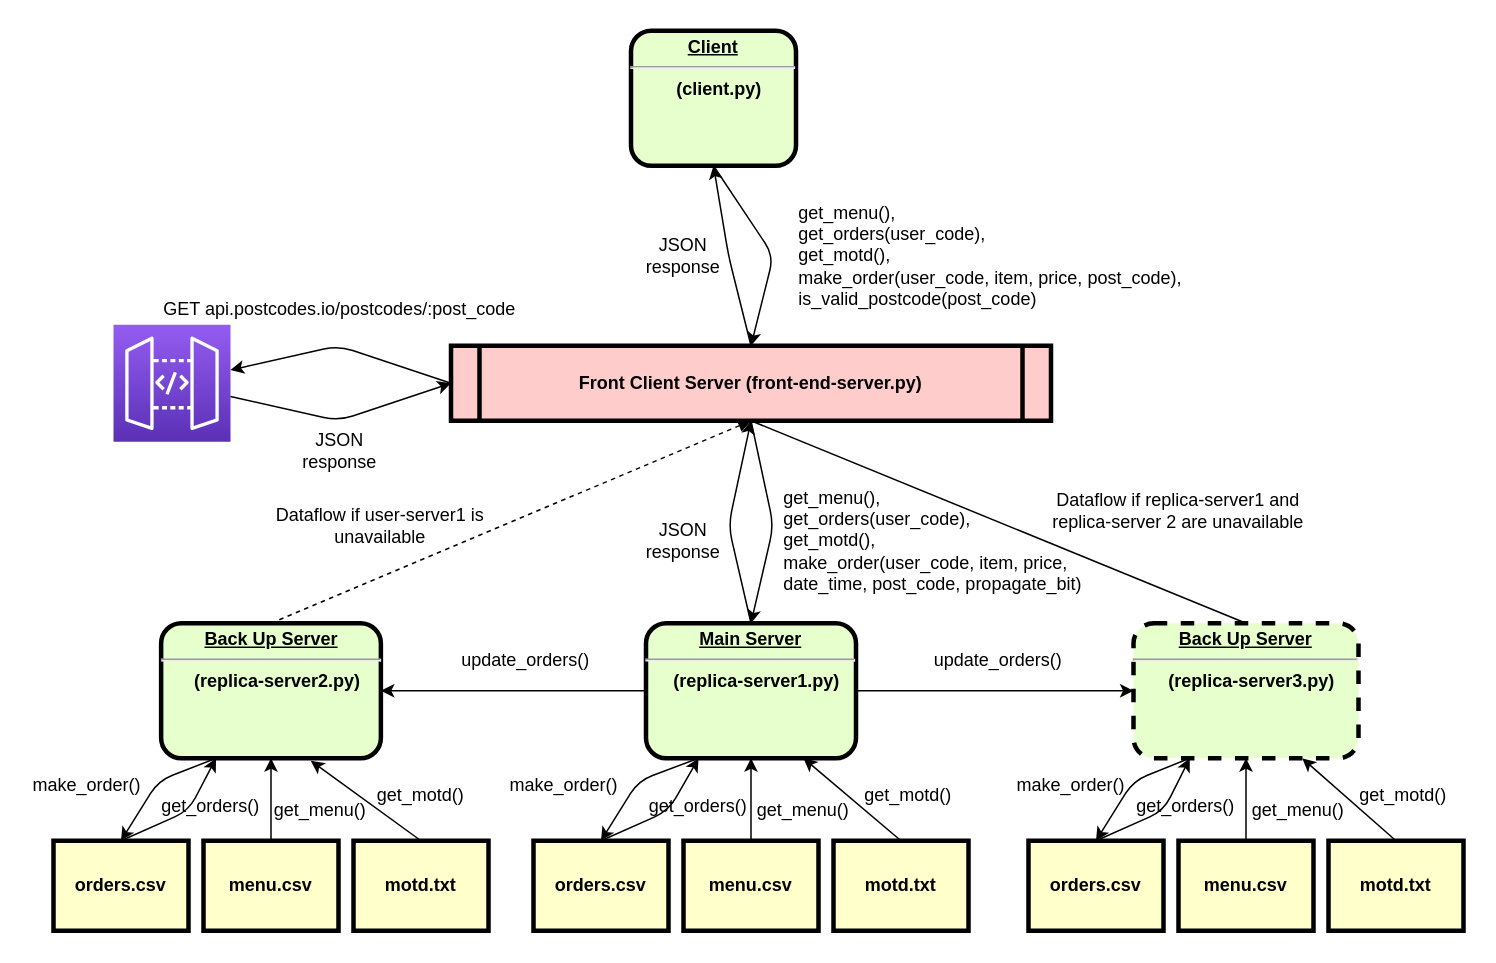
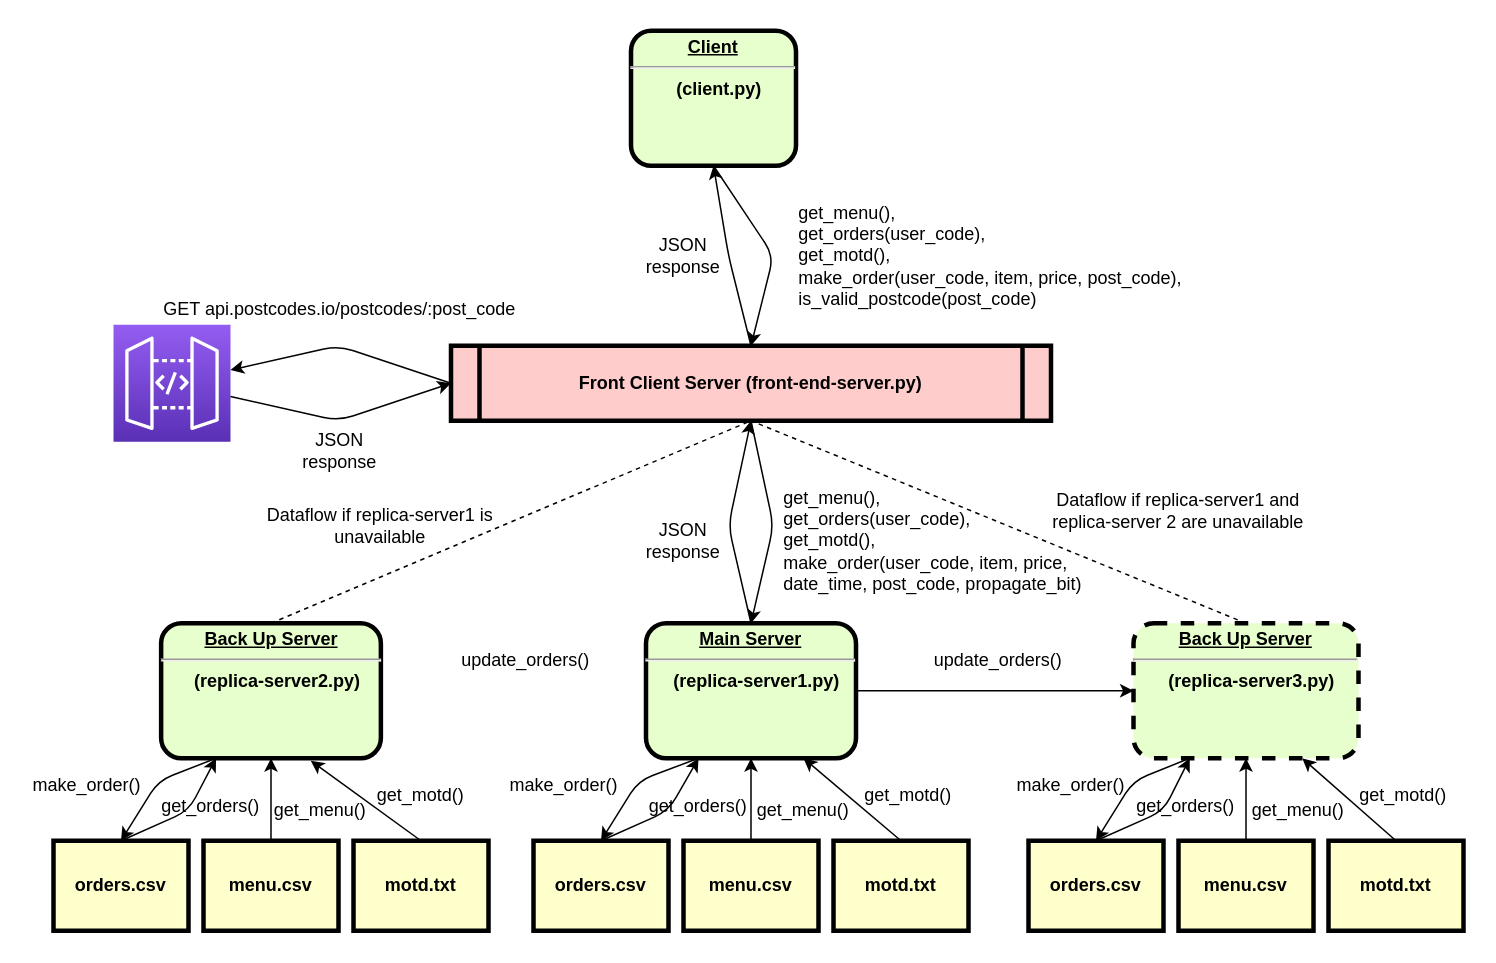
edge "Back Up Server (replica-server2.py)" -> "Front Client Server (front-end-server.py)": arrowhead block -> none
edge "Front Client Server (front-end-server.py)" -- "Back Up Server (replica-server3.py)": style solid -> dashed
node "Dataflow if user-server1 is unavailable": label "Dataflow if user-server1 is unavailable" -> "Dataflow if replica-server1 is unavailable"
edge "Main Server (replica-server1.py)" -> "Back Up Server (replica-server2.py)": removed
